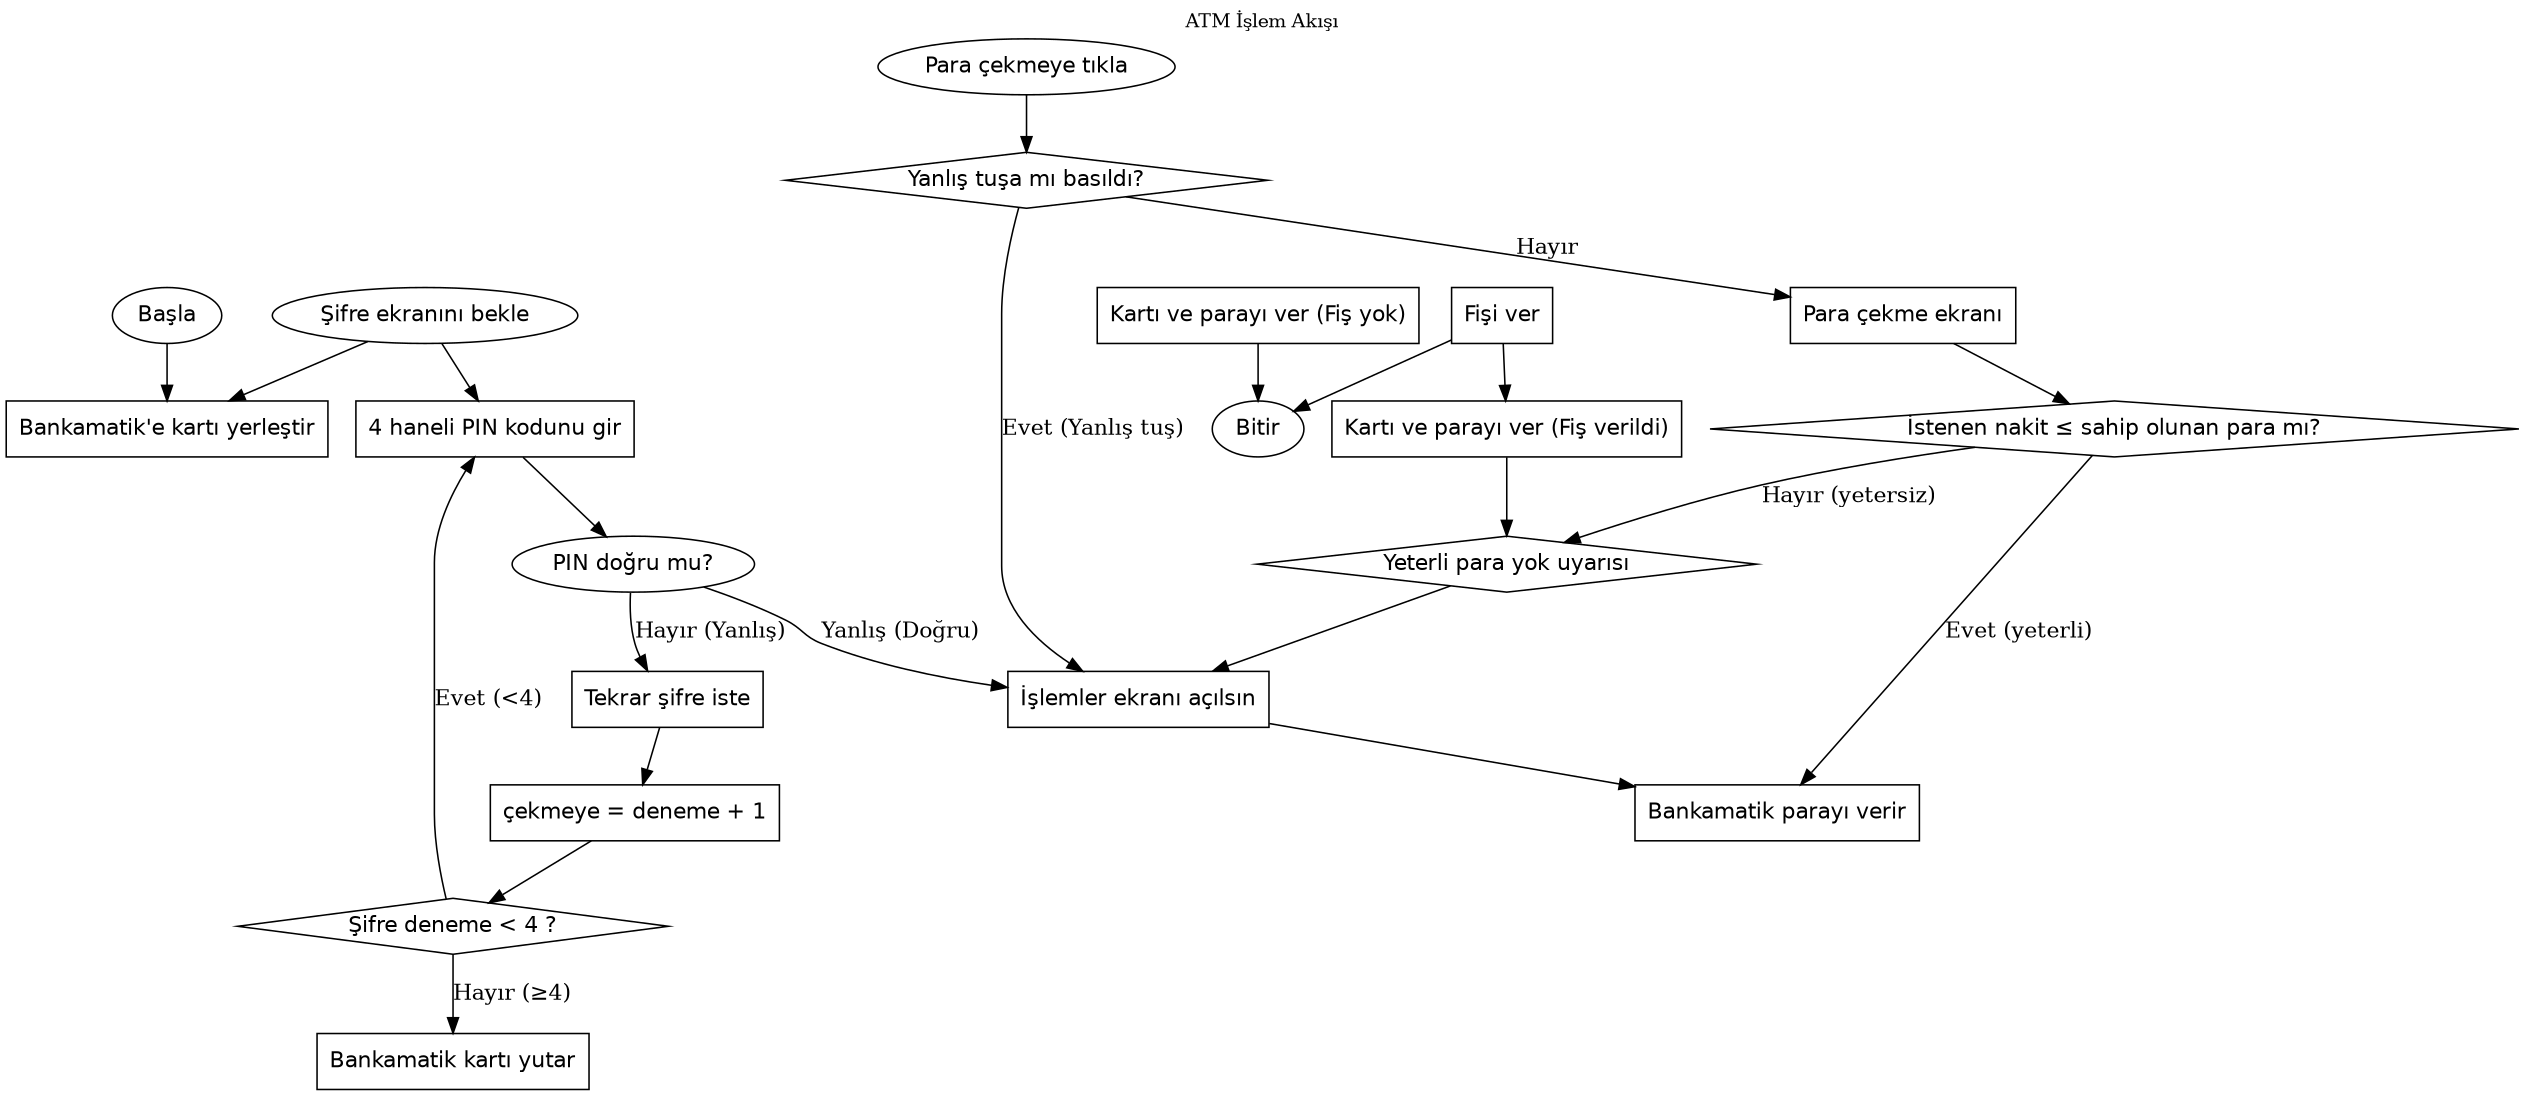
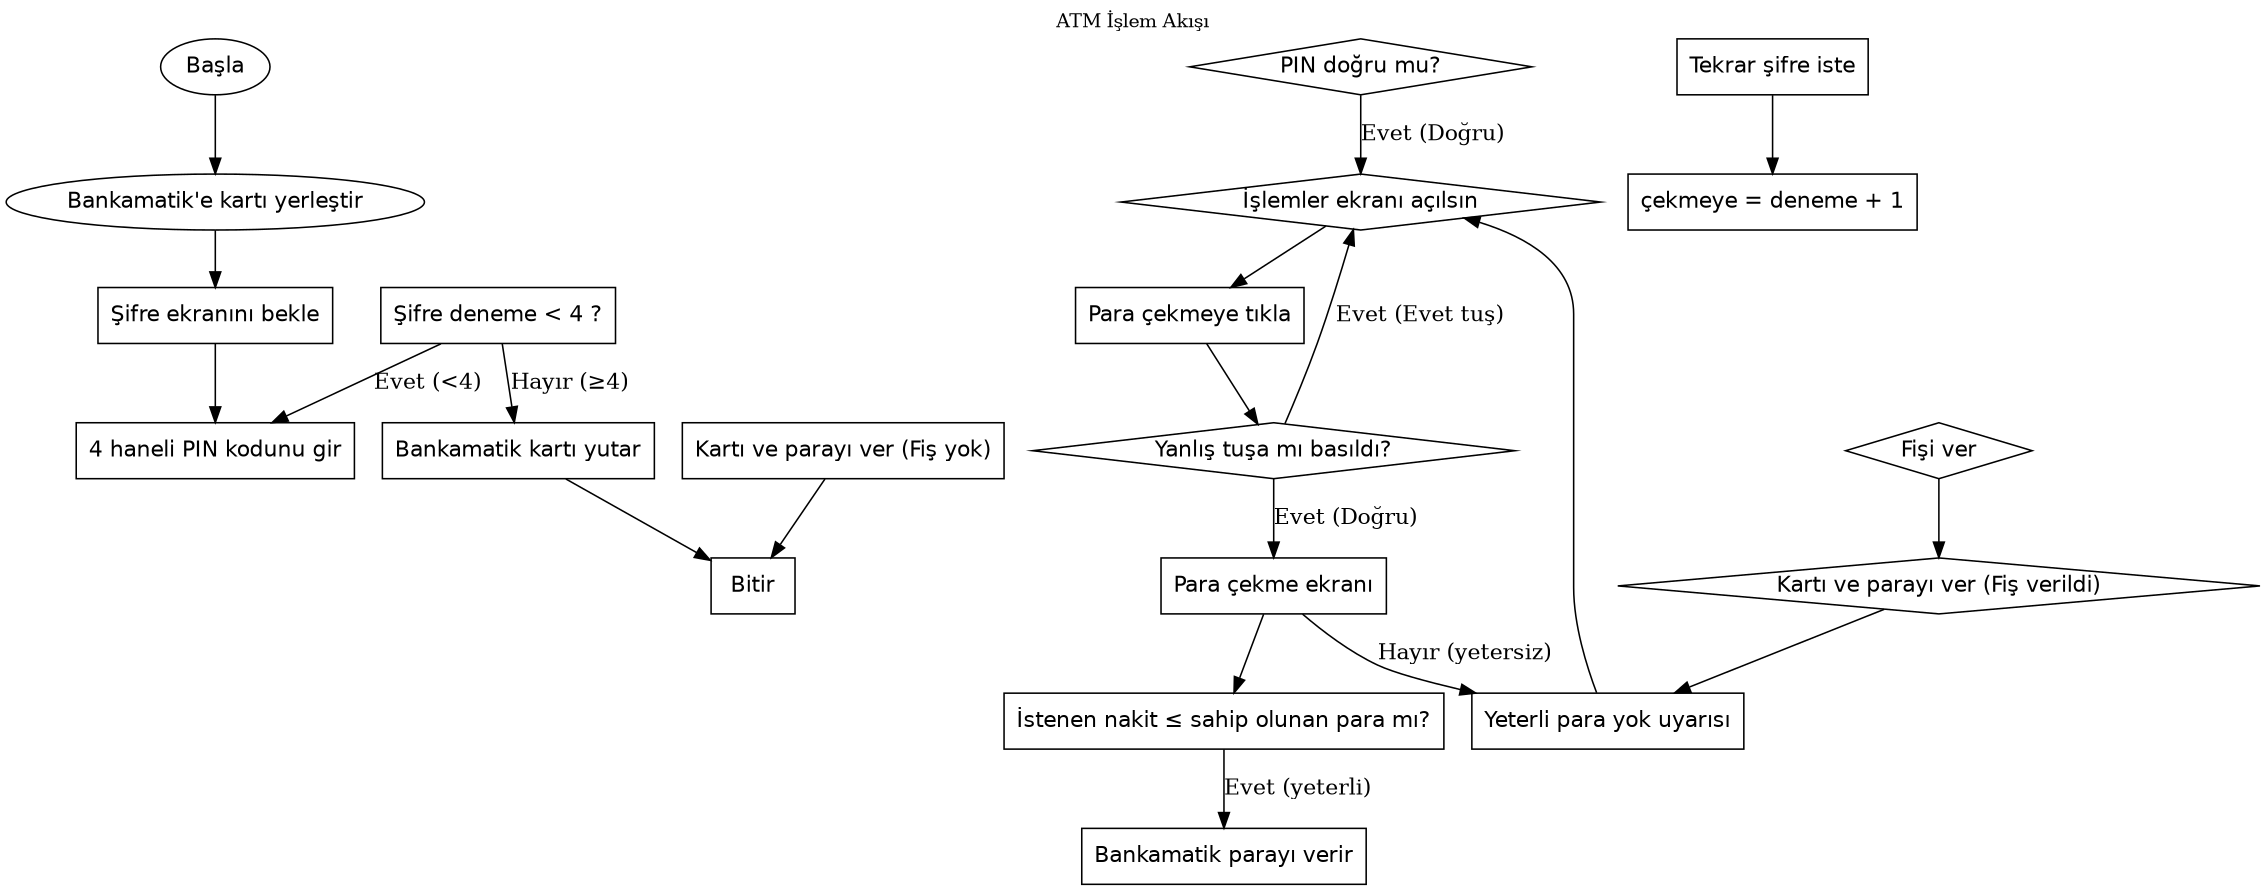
node "Para çekmeye tıkla": shape ellipse -> box
edge "Yanlış tuşa mı basıldı?" -> "Para çekme ekranı": label "Hayır" -> "Evet (Doğru)"
node "Şifre ekranını bekle": shape ellipse -> box
node "Fişi ver": shape box -> diamond
edge "Şifre ekranını bekle" -> "Bankamatik'e kartı yerleştir": reversed
edge "Fişi ver" -> "Bitir": now "Bankamatik kartı yutar" -> "Bitir"
node "Bankamatik'e kartı yerleştir": shape box -> ellipse
edge "Yanlış tuşa mı basıldı?" -> "İşlemler ekranı açılsın": label "Evet (Yanlış tuş)" -> "Evet (Evet tuş)"
node "Bitir": shape ellipse -> box
node "Kartı ve parayı ver (Fiş verildi)": shape box -> diamond
node "İstenen nakit ≤ sahip olunan para mı?": shape diamond -> box
edge "İstenen nakit ≤ sahip olunan para mı?" -> "Yeterli para yok uyarısı": now "Para çekme ekranı" -> "Yeterli para yok uyarısı"
edge "4 haneli PIN kodunu gir" -> "PIN doğru mu?": removed
node "PIN doğru mu?": shape ellipse -> diamond
node "Yeterli para yok uyarısı": shape diamond -> box
edge "PIN doğru mu?" -> "Tekrar şifre iste": removed, label "Hayır (Yanlış)"
edge "PIN doğru mu?" -> "İşlemler ekranı açılsın": label "Yanlış (Doğru)" -> "Evet (Doğru)"
node "İşlemler ekranı açılsın": shape box -> diamond
edge "İşlemler ekranı açılsın" -> "Bankamatik parayı verir": now "İşlemler ekranı açılsın" -> "Para çekmeye tıkla"
edge "çekmeye = deneme + 1" -> "Şifre deneme < 4 ?": removed
node "Şifre deneme < 4 ?": shape diamond -> box
